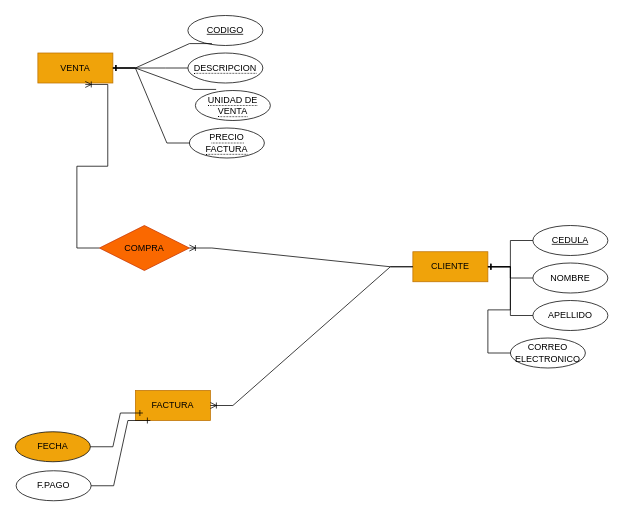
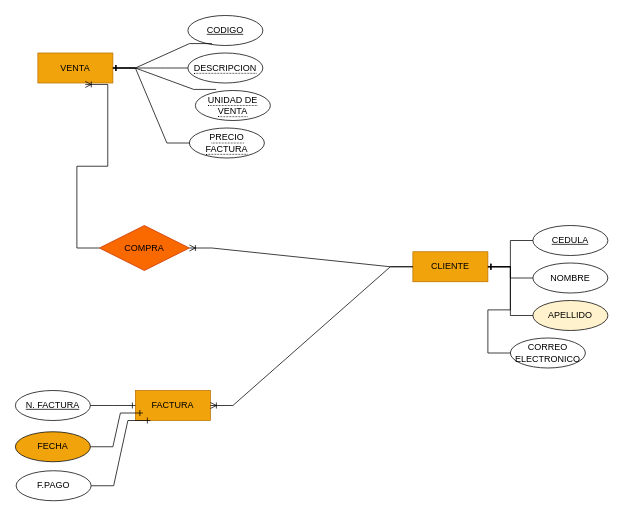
node "APELLIDO": fillcolor #ffffff -> #fff2cc
node "N. FACTURA": added
edge "N. FACTURA" -> "FACTURA": added
